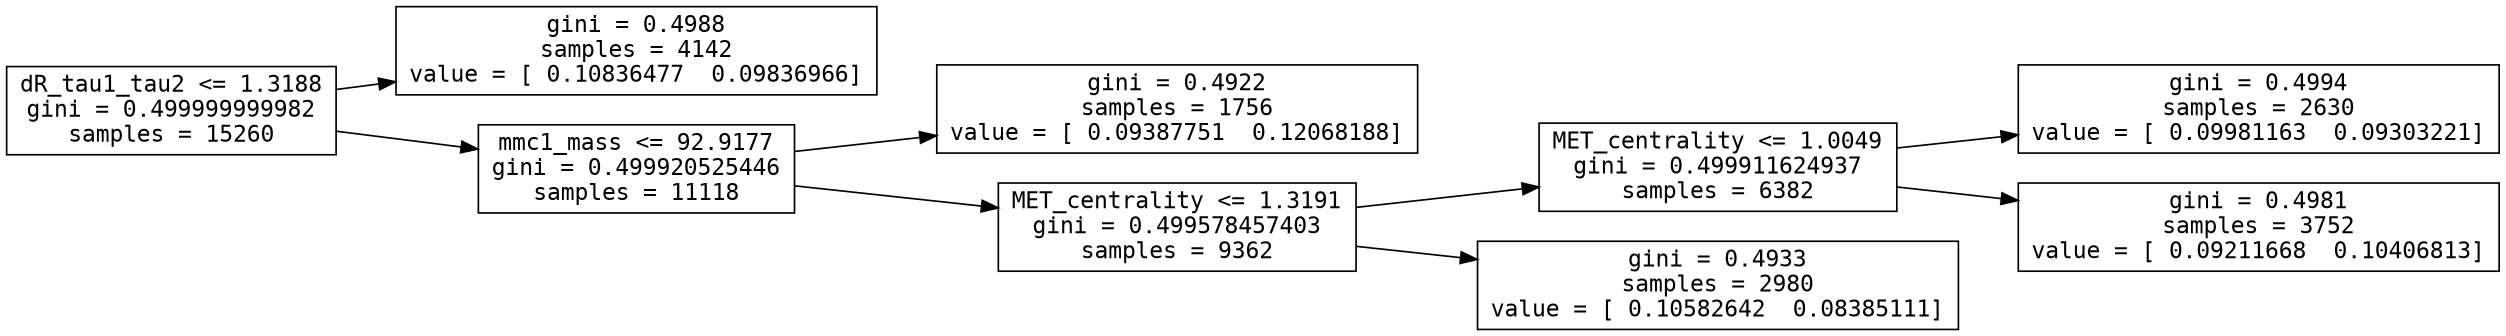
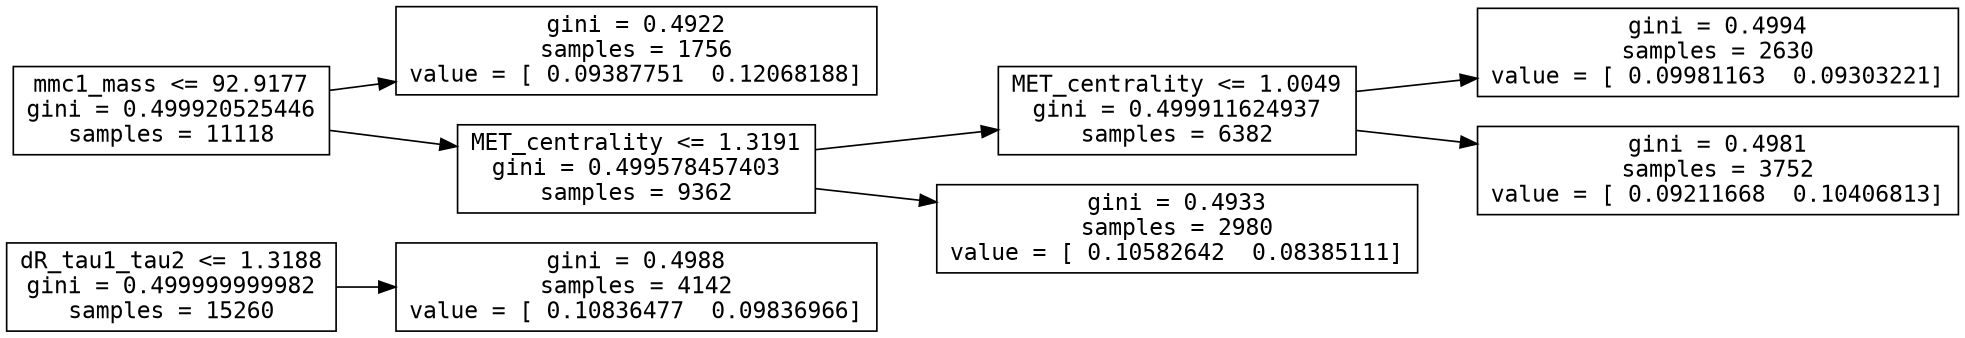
edge "dR_tau1_tau2 <= 1.3188 gini = 0.499999999982 samples = 15260" -> "mmc1_mass <= 92.9177 gini = 0.499920525446 samples = 11118": removed
